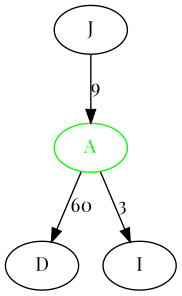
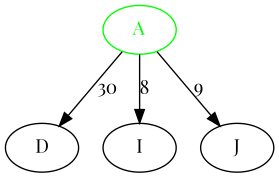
edge "J" -> "A": reversed
edge "A" -> "D": label "60" -> "30"
edge "A" -> "I": label "3" -> "8"
